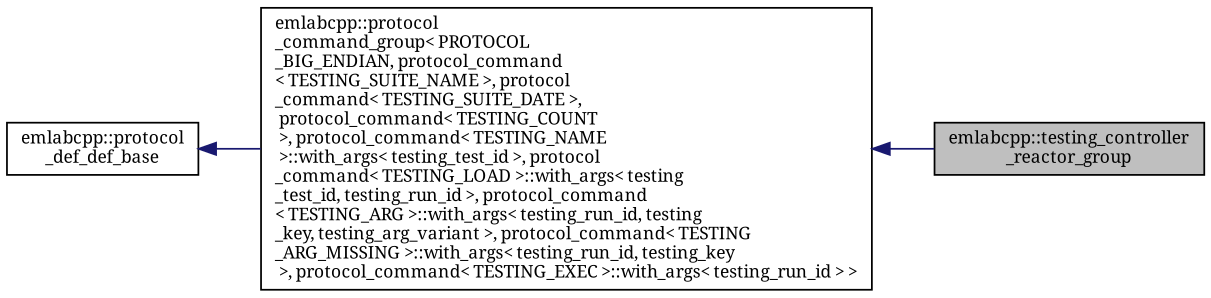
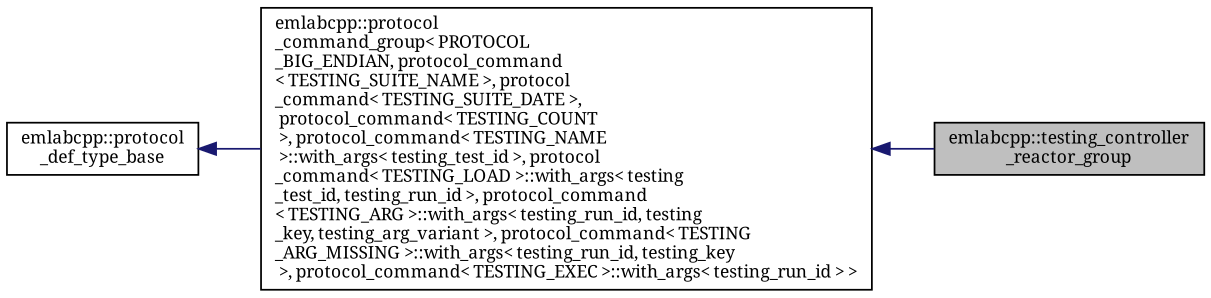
node "emlabcpp::protocol _def_def_base": label "emlabcpp::protocol _def_def_base" -> "emlabcpp::protocol _def_type_base"
